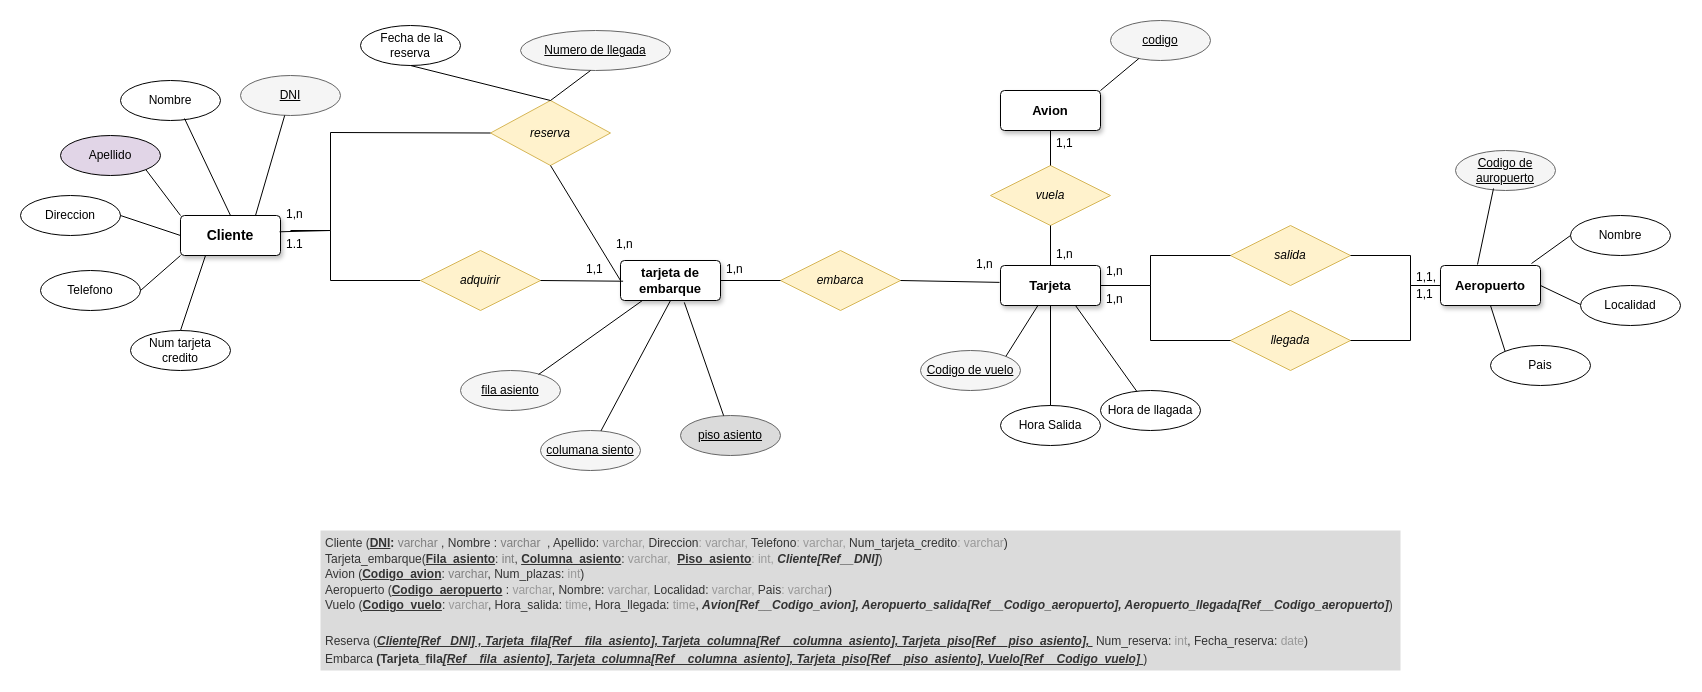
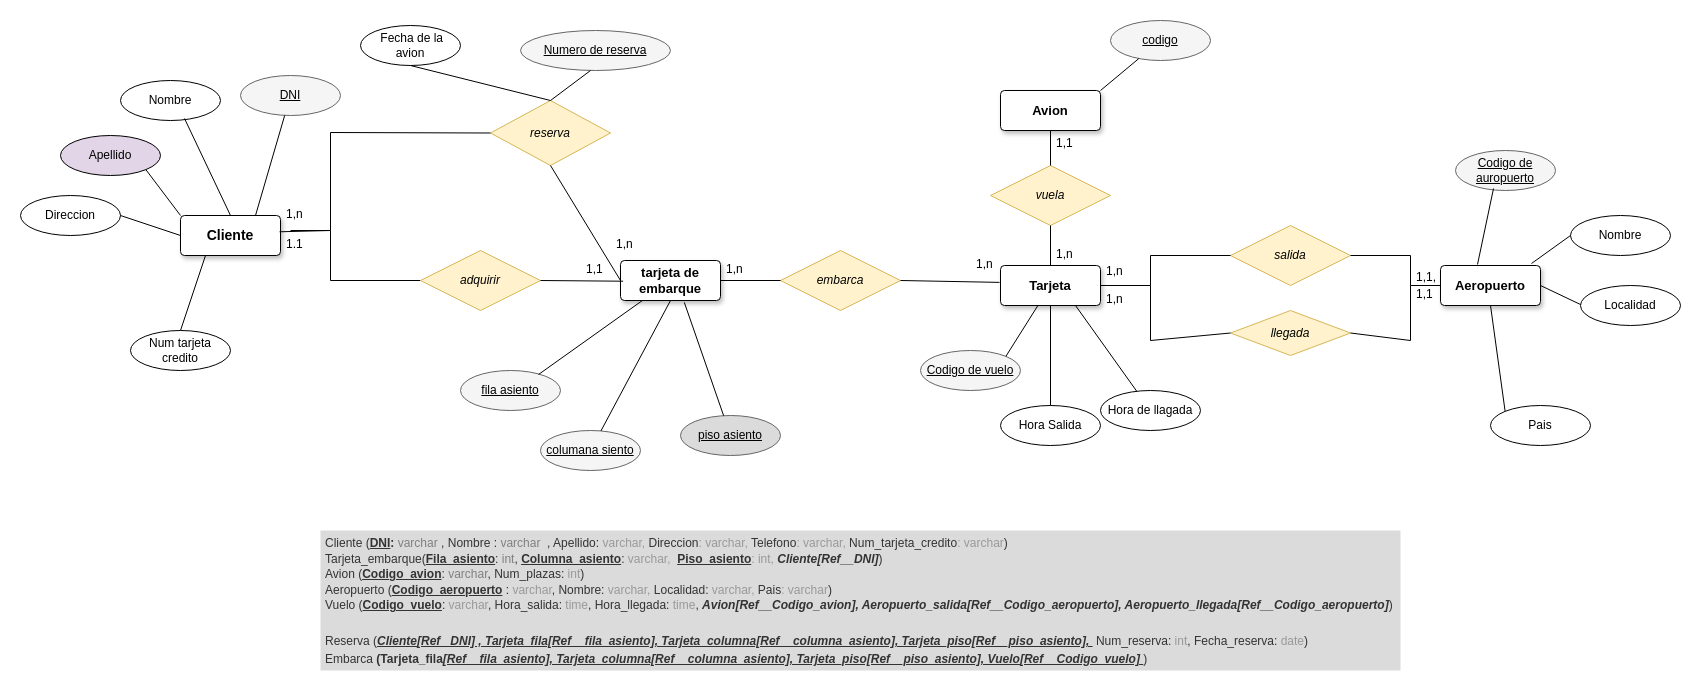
node "Fecha de la reserva": label "Fecha de la reserva" -> "Fecha de la avion"
node "Numero de llegada": label "Numero de llegada" -> "Numero de reserva"
edge "Cliente" -- "Telefono": removed
node "Telefono": removed
node "llegada": size 120x60 -> 120x45
node "Pais": moved (1541, 366) -> (1541, 426)
